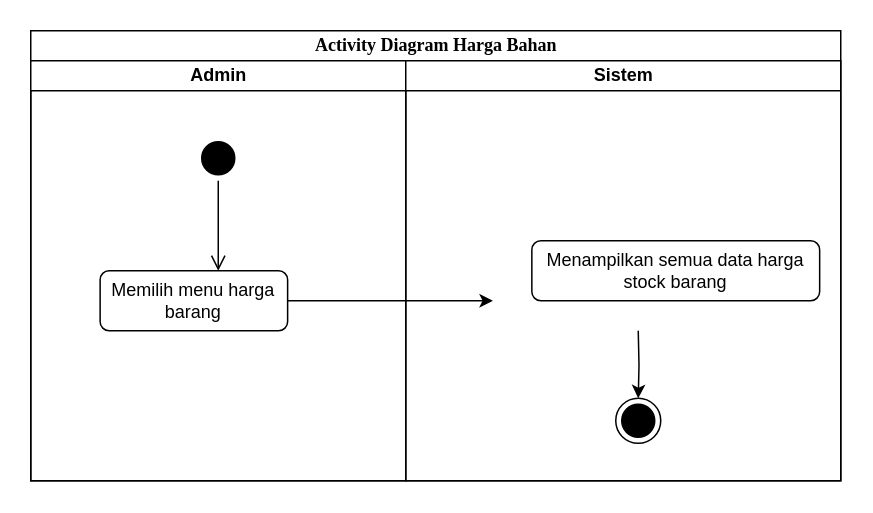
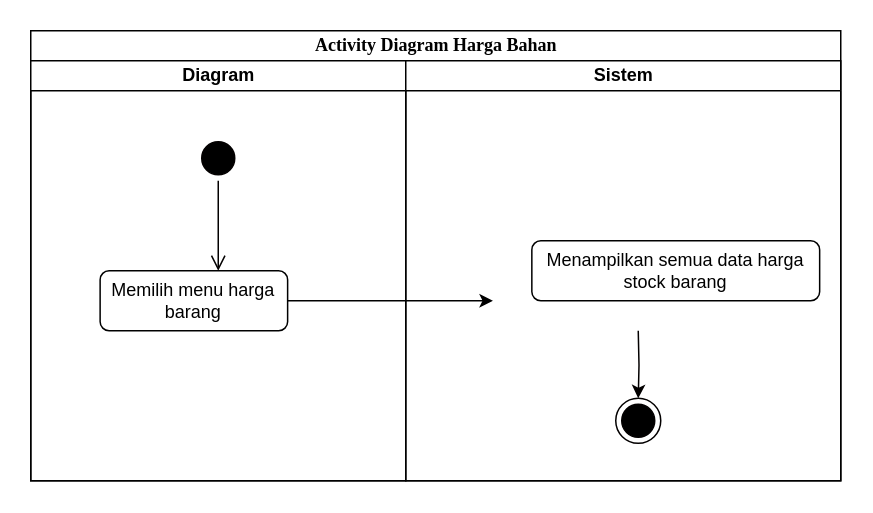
node "Admin": label "Admin" -> "Diagram"
